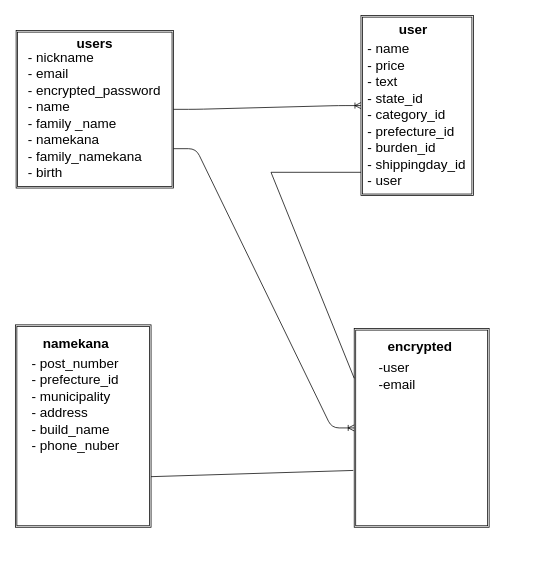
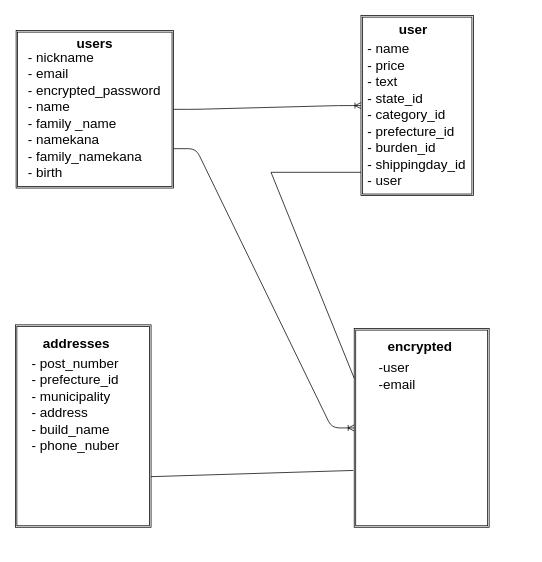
node "namekana": label "namekana" -> "addresses"
